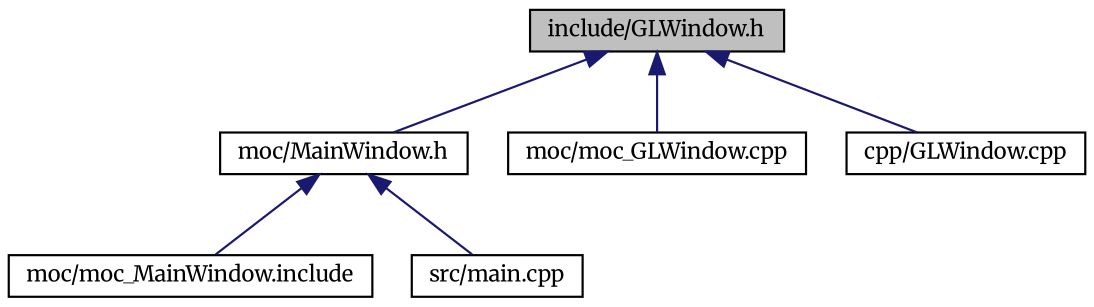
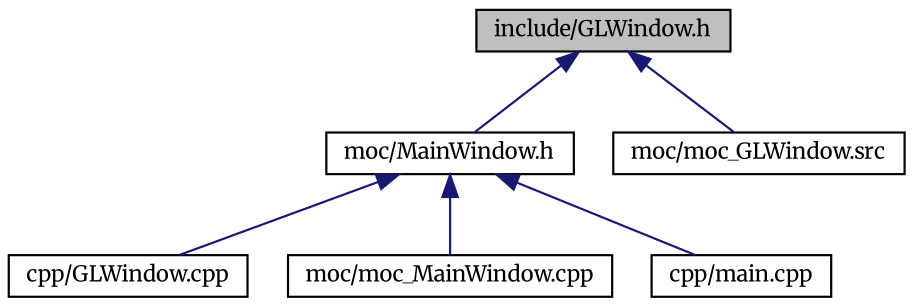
edge "cpp/GLWindow.cpp" -> "include/GLWindow.h": now "cpp/GLWindow.cpp" -> "moc/MainWindow.h"
node "moc/moc_GLWindow.cpp": label "moc/moc_GLWindow.cpp" -> "moc/moc_GLWindow.src"
node "moc/moc_MainWindow.include": label "moc/moc_MainWindow.include" -> "moc/moc_MainWindow.cpp"
node "src/main.cpp": label "src/main.cpp" -> "cpp/main.cpp"
